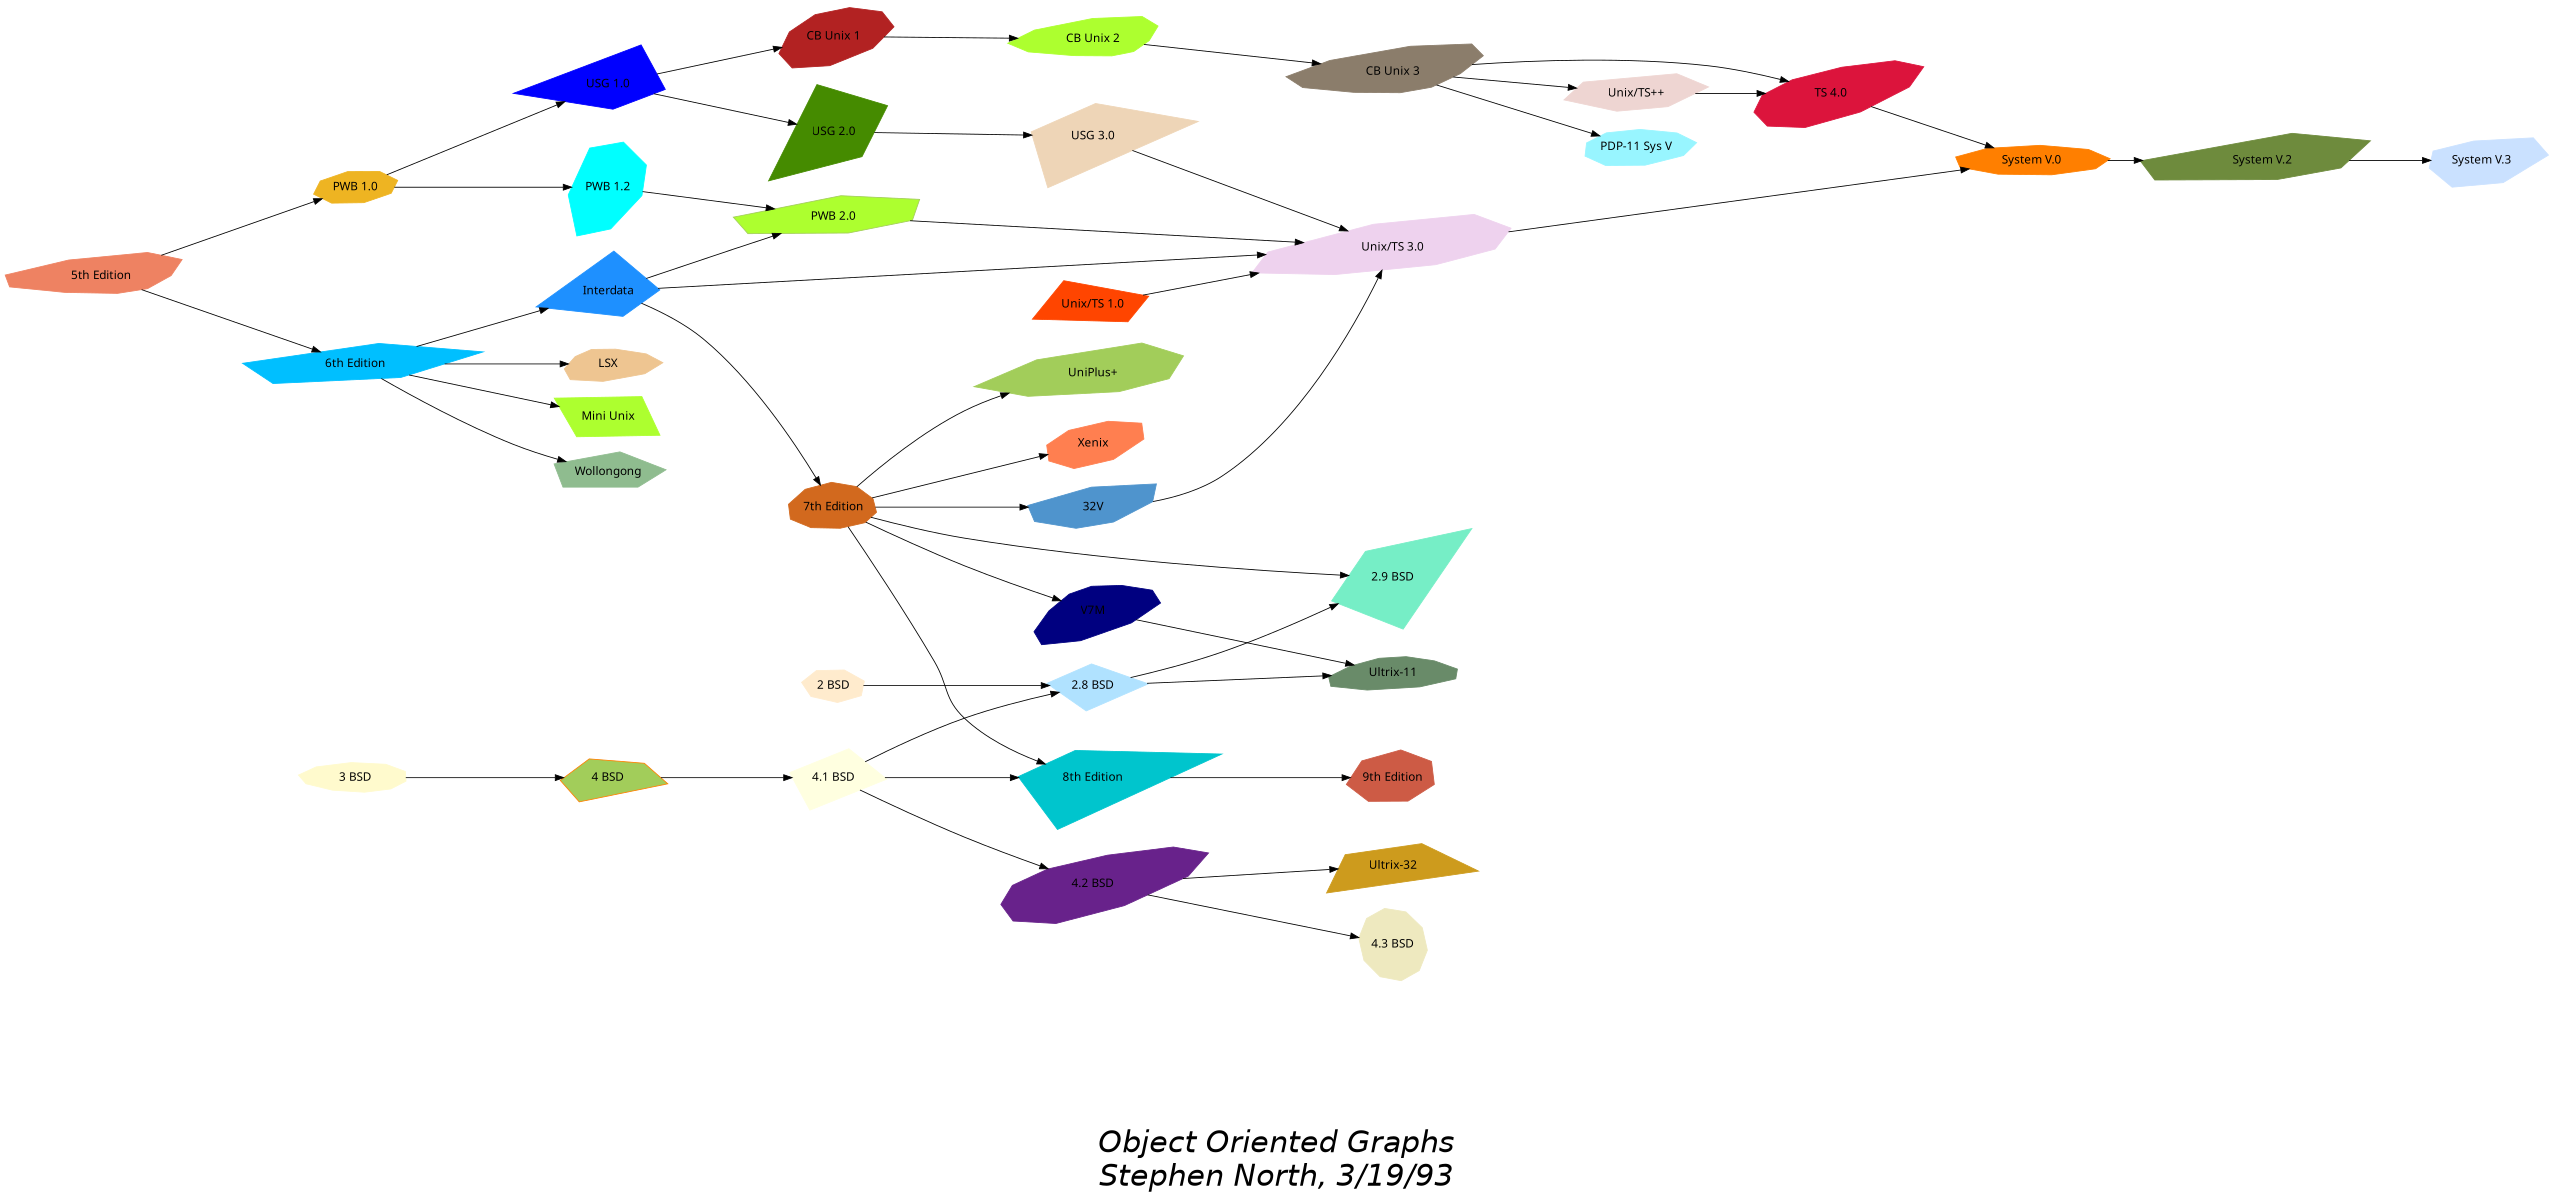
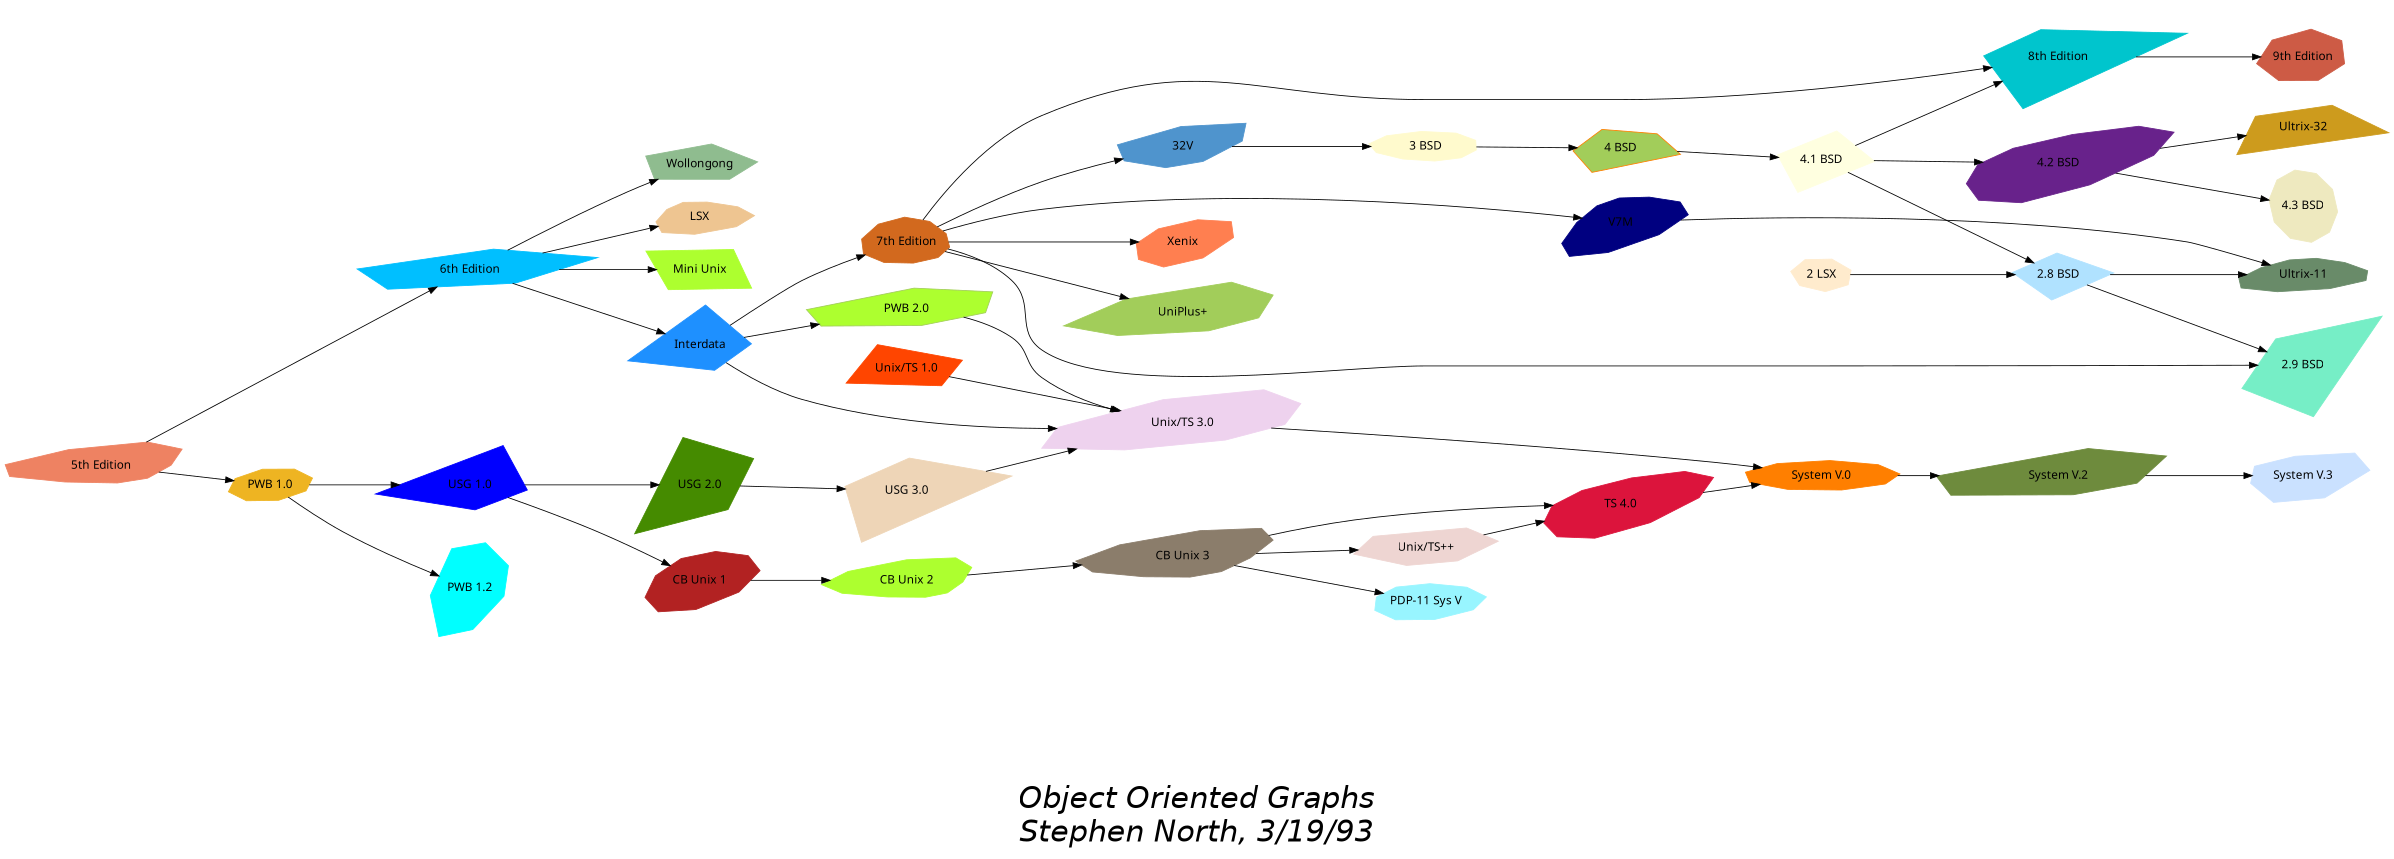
edge "PWB 1.2" -> "PWB 2.0": removed
edge "32V" -> "Unix/TS 3.0": now "32V" -> "3 BSD"
node "2 BSD": label "2 BSD" -> "2 LSX"
